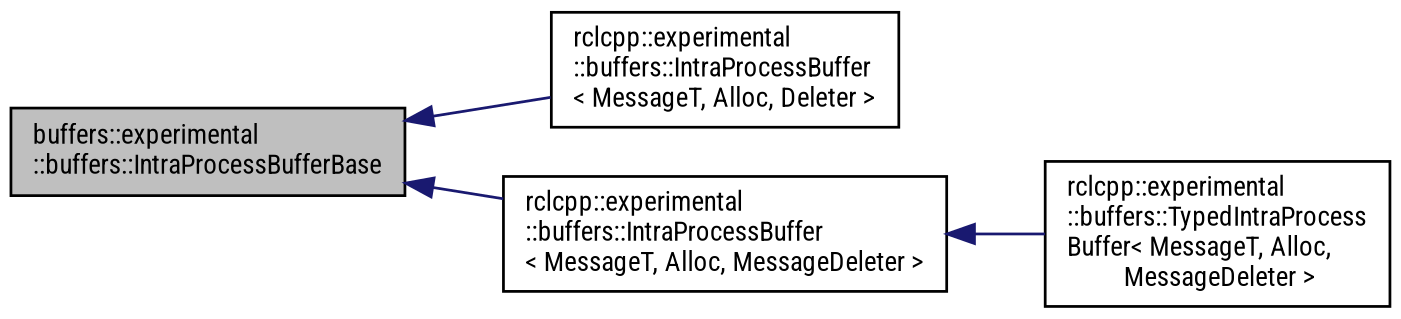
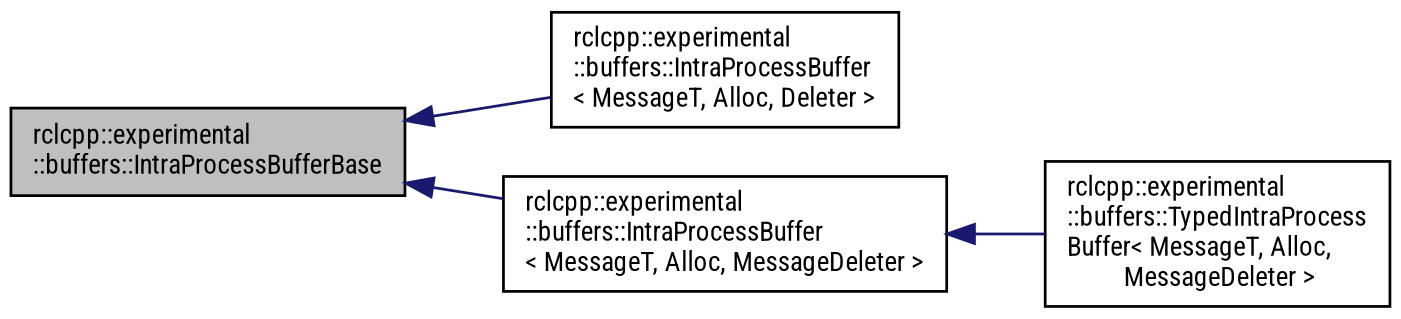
node "buffers::experimental ::buffers::IntraProcessBufferBase": label "buffers::experimental ::buffers::IntraProcessBufferBase" -> "rclcpp::experimental ::buffers::IntraProcessBufferBase"
